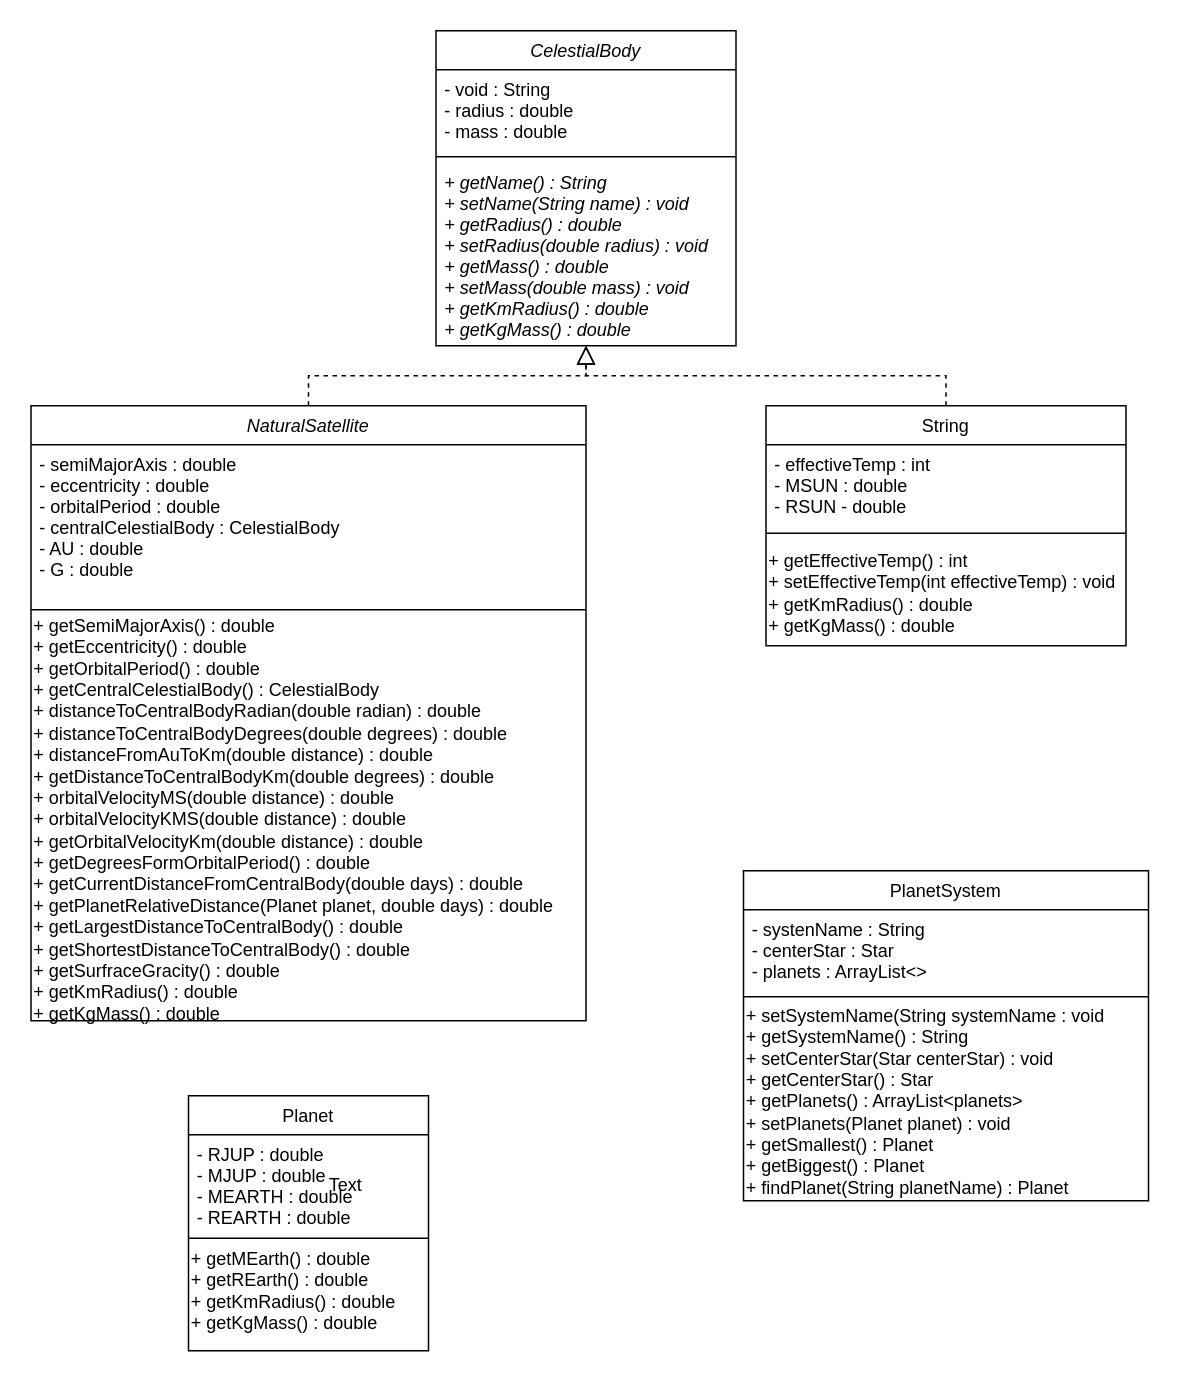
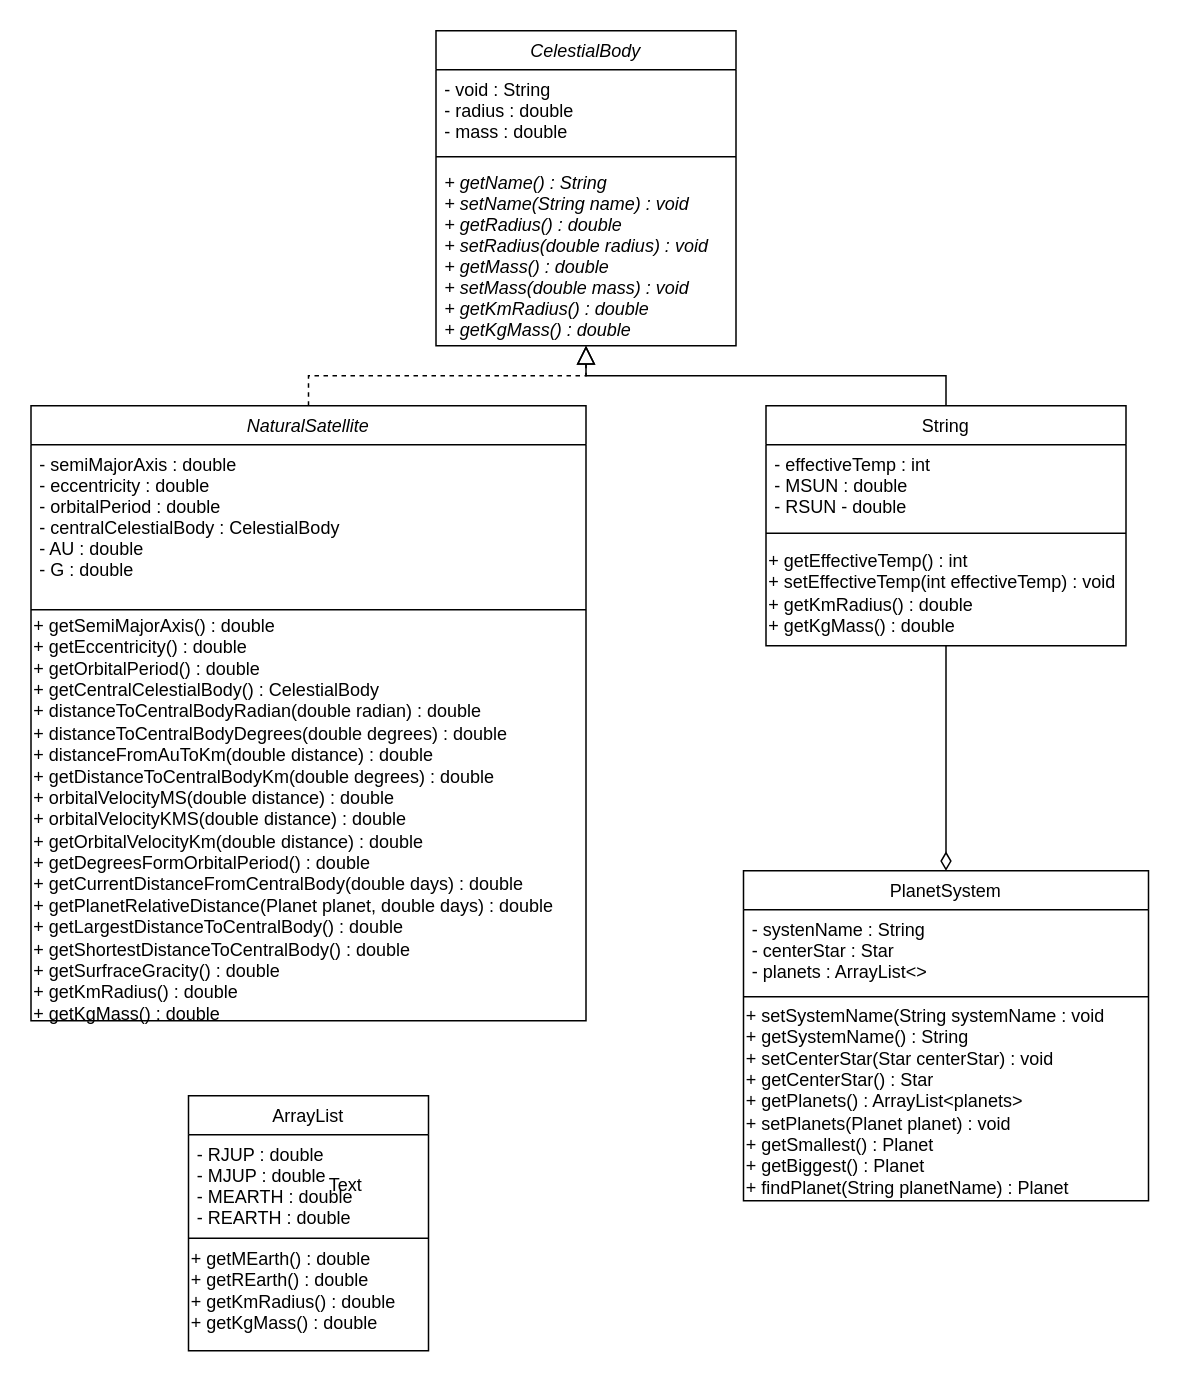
edge "String" -> "CelestialBody": style dashed -> solid
edge "String" -> "PlanetSystem": added
node "Planet": label "Planet" -> "ArrayList"
